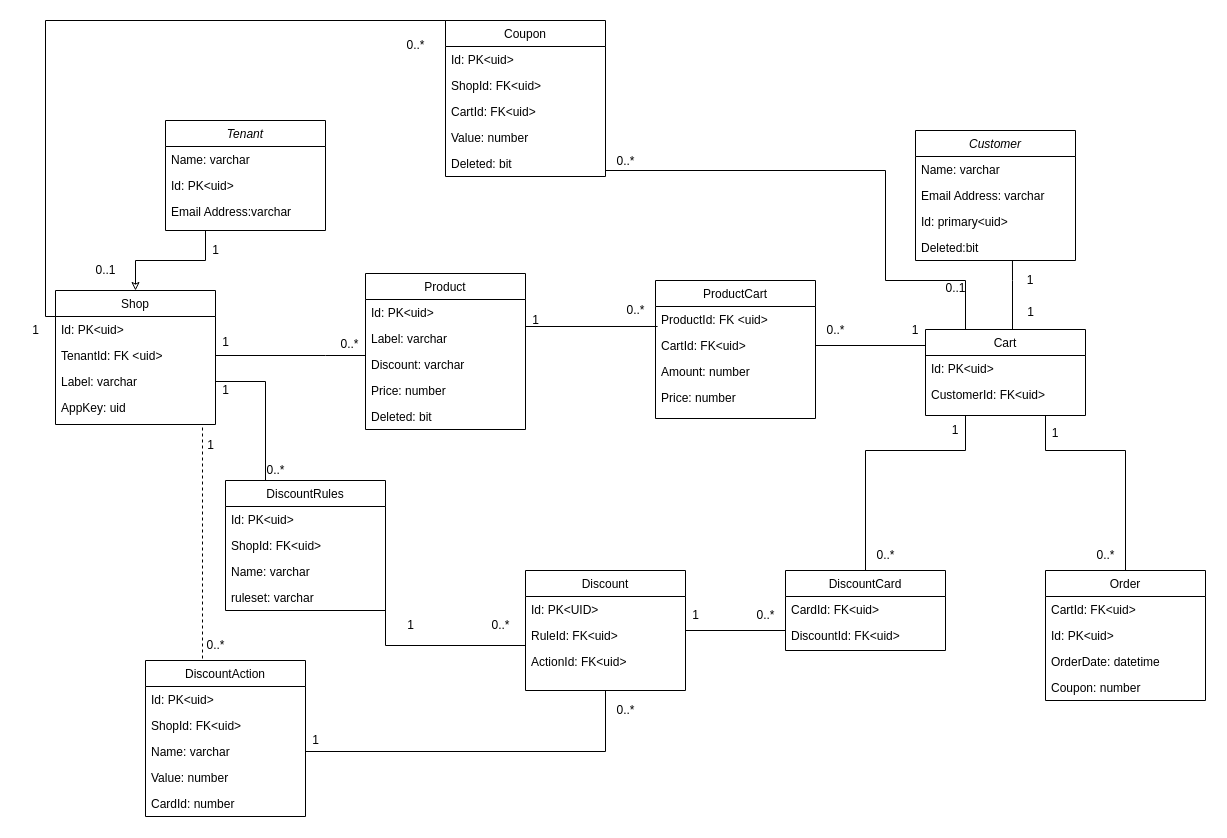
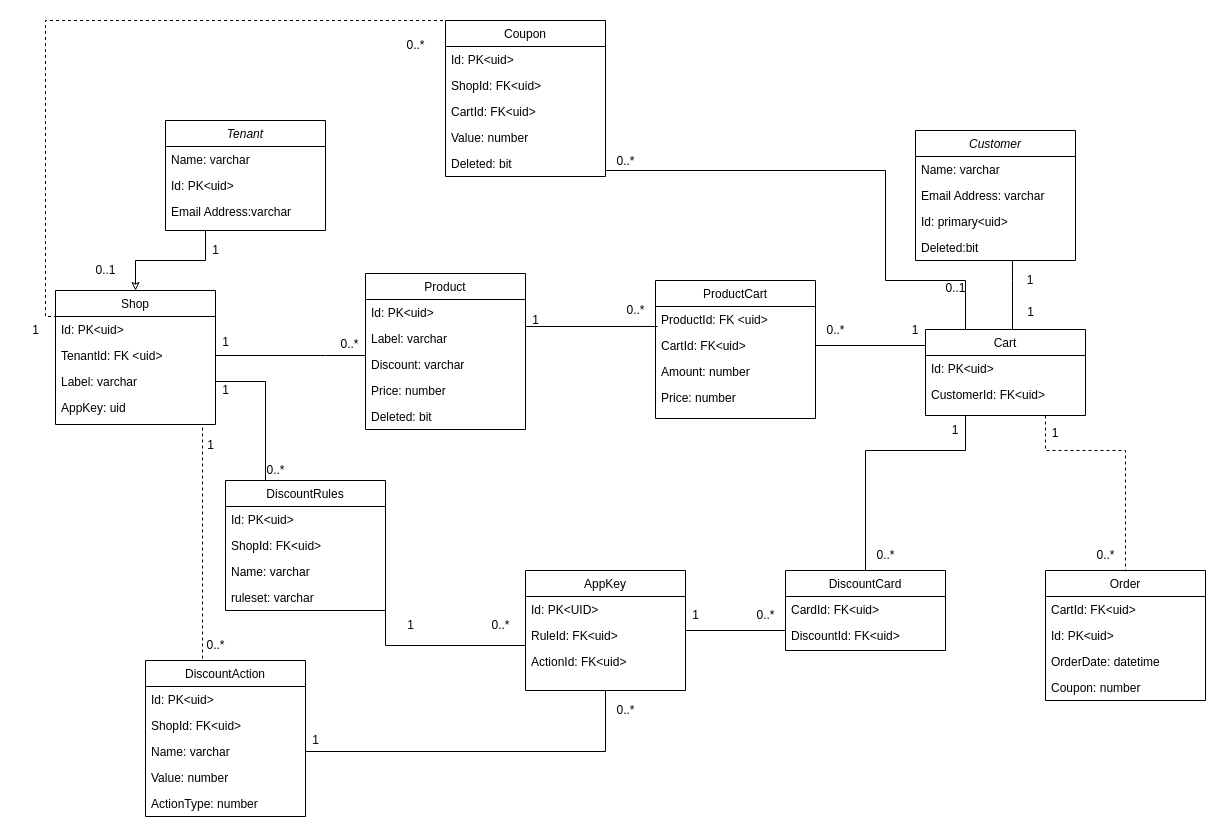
edge "Coupon" -- "Shop": style solid -> dashed
edge "Cart" -- "Order": style solid -> dashed
node "Discount": label "Discount" -> "AppKey"
node "CardId: number": label "CardId: number" -> "ActionType: number"
